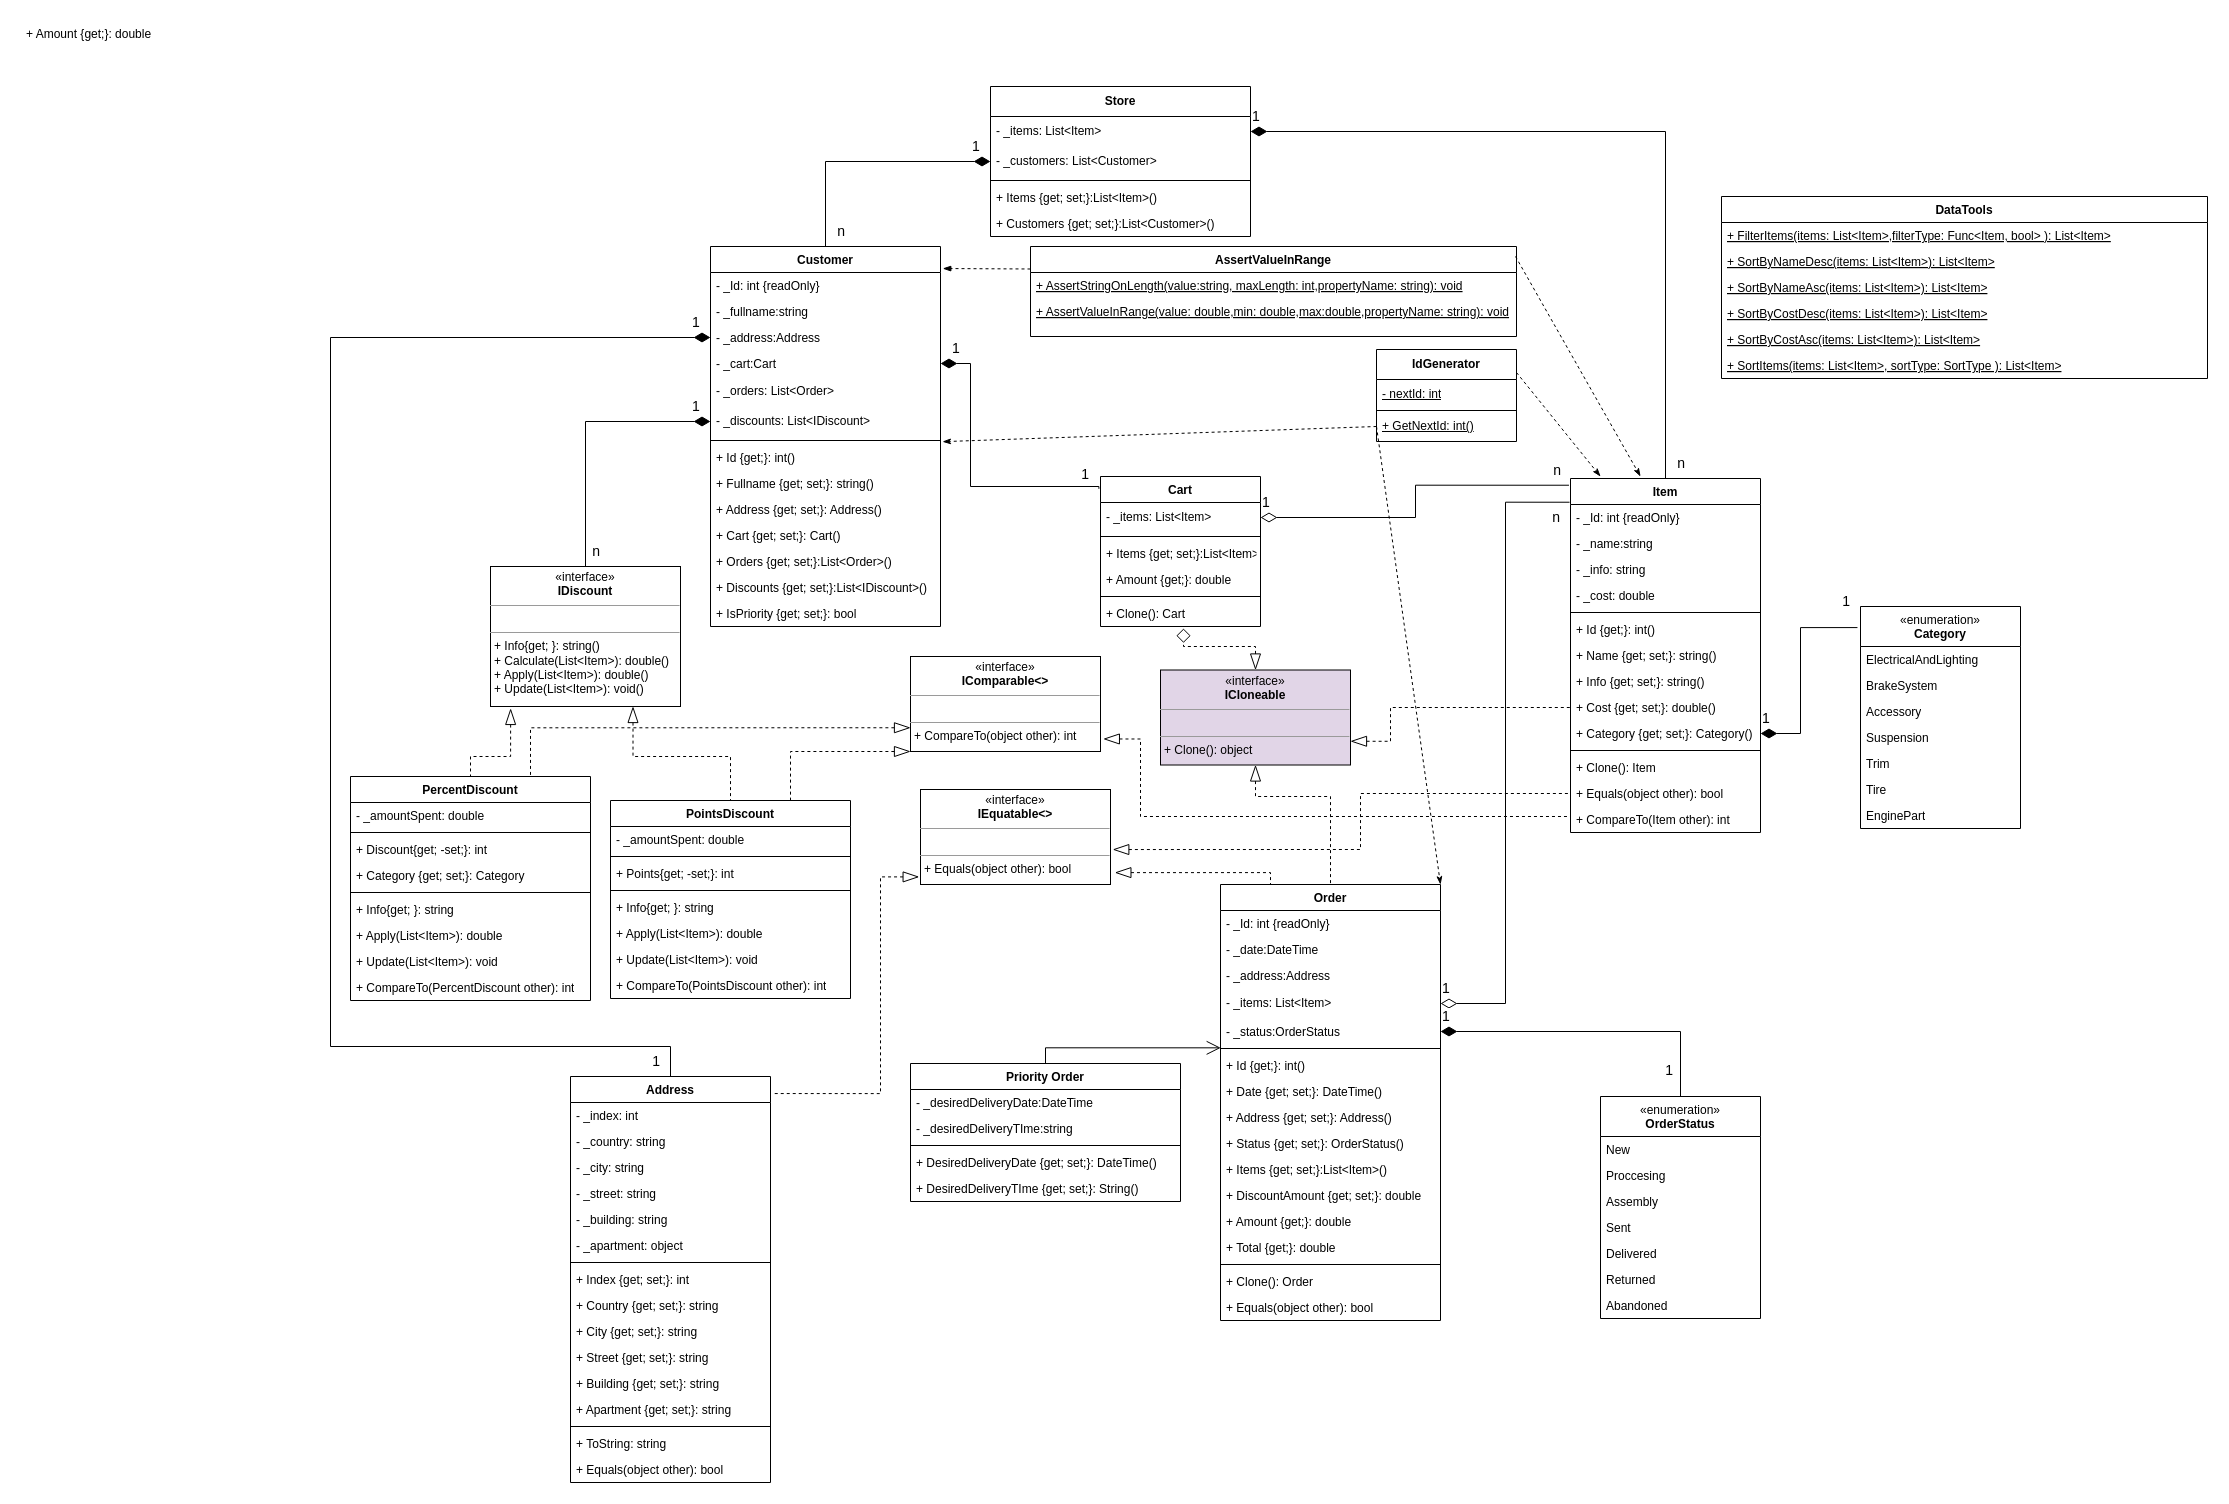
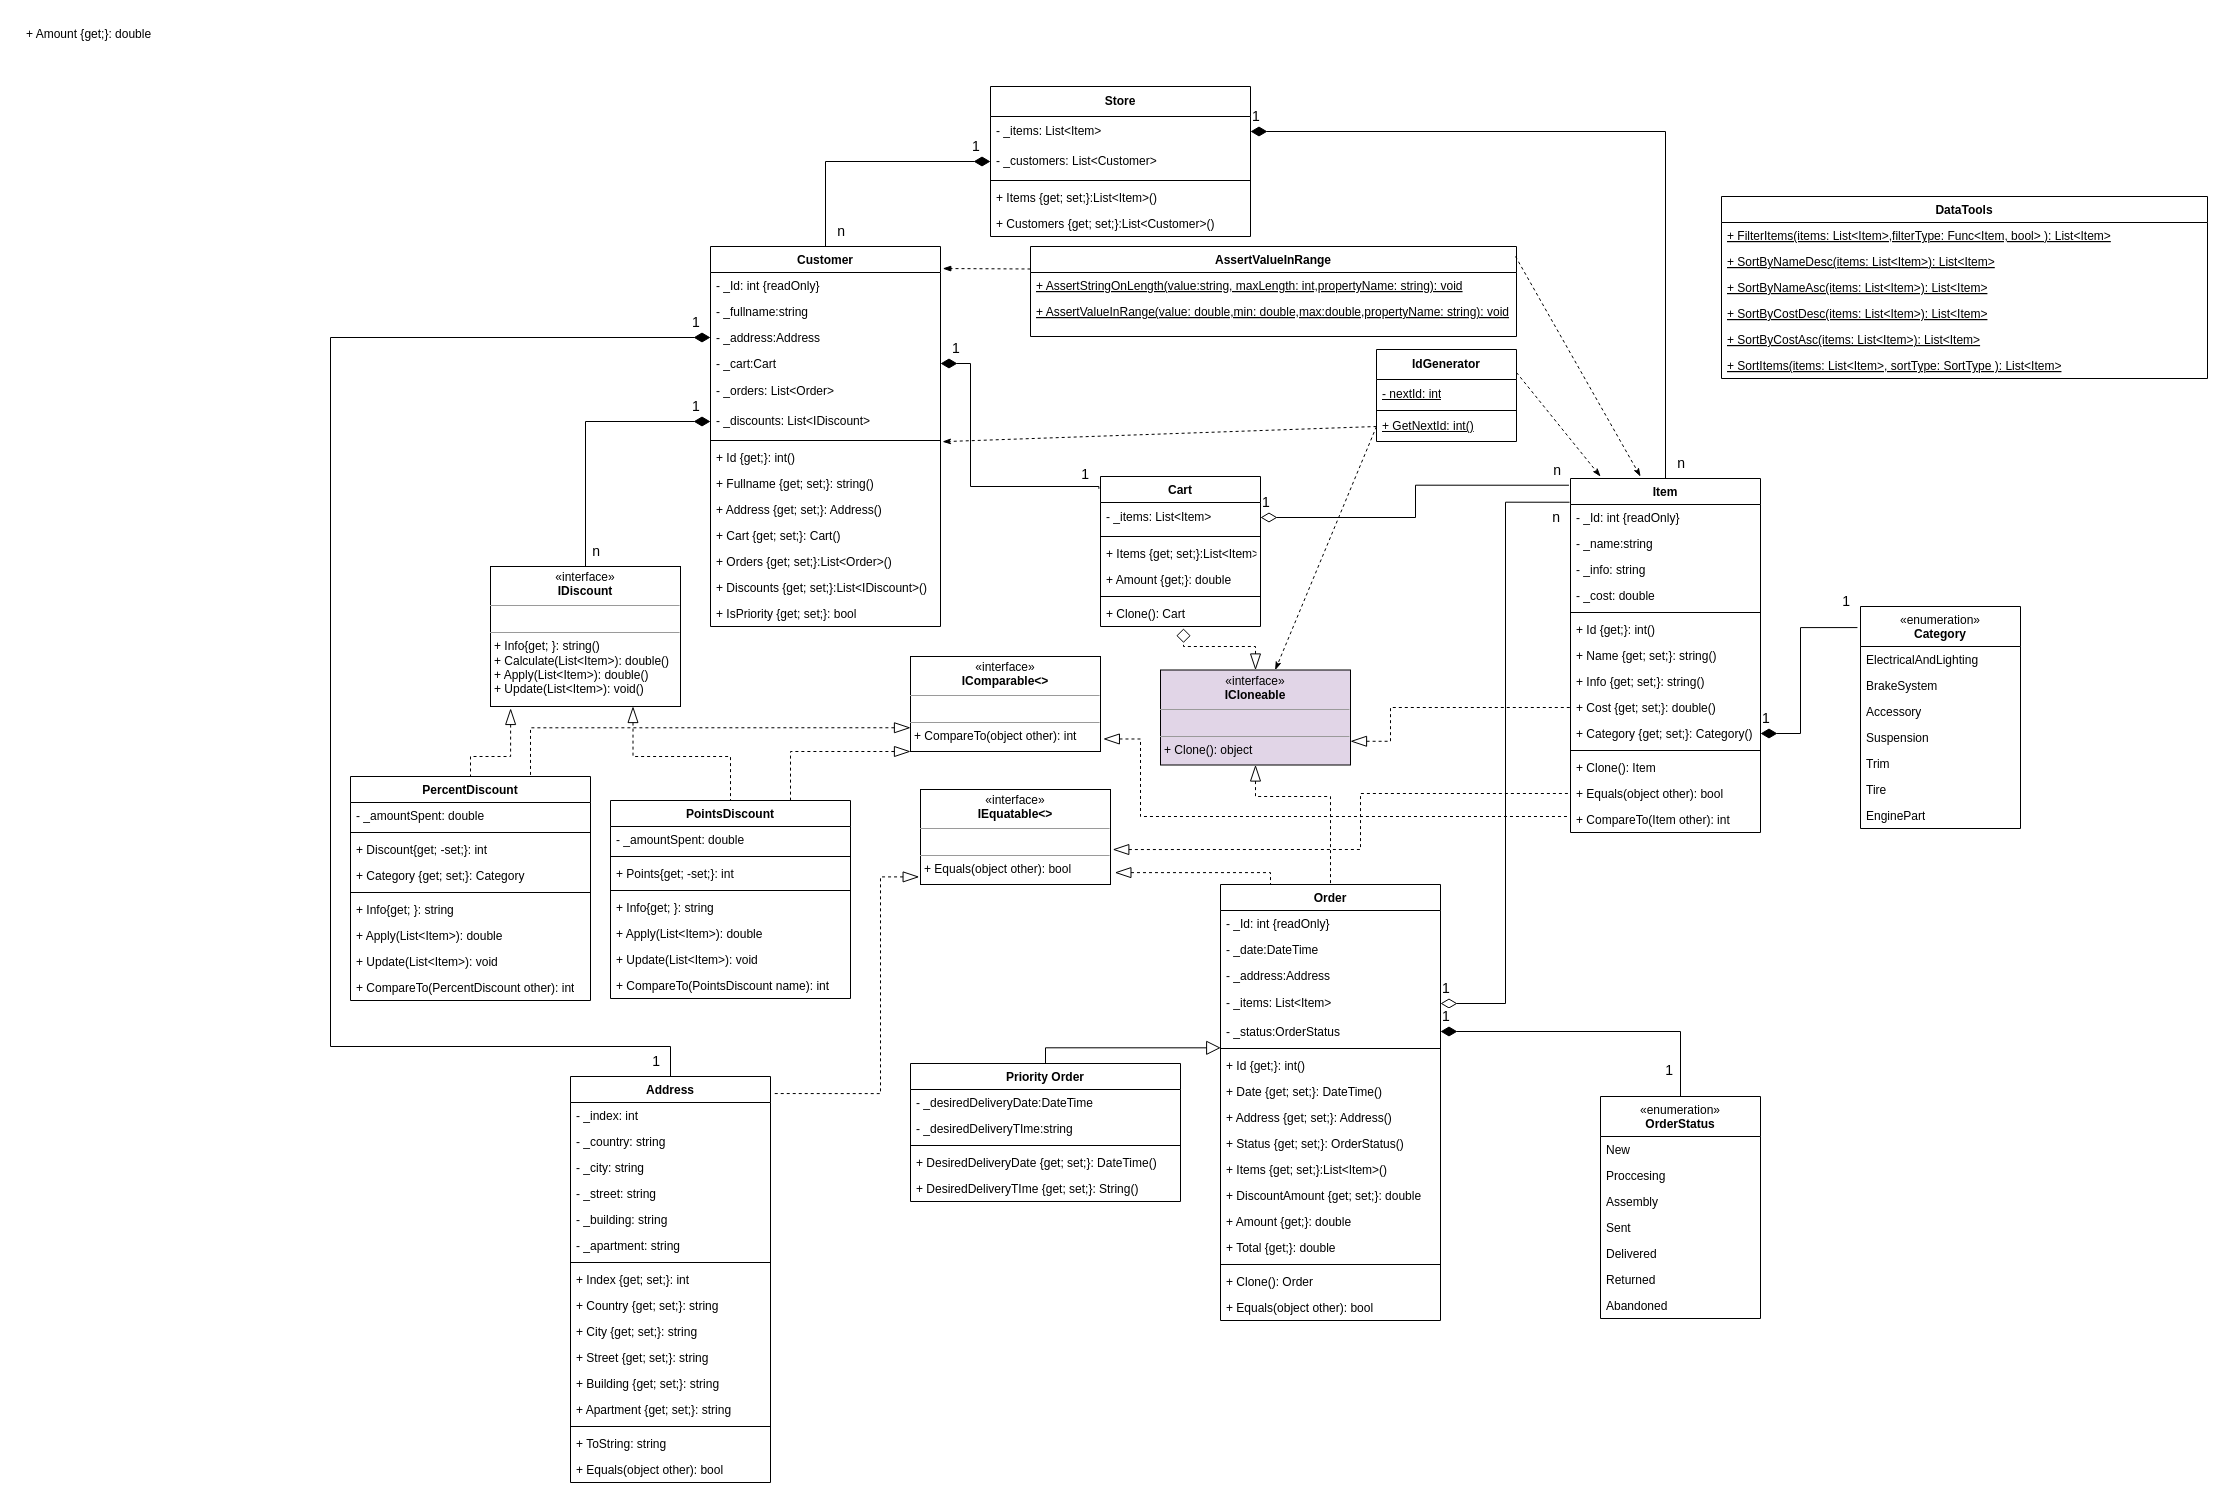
edge "+ GetNextId: int()" -> "Order": now "+ GetNextId: int()" -> "«interface» ICloneable + Clone(): object"
node "+ CompareTo(PointsDiscount other): int": label "+ CompareTo(PointsDiscount other): int" -> "+ CompareTo(PointsDiscount name): int"
edge "Priority Order" -> "- _status:OrderStatus": arrowhead open -> block
node "- _apartment: object": label "- _apartment: object" -> "- _apartment: string"
